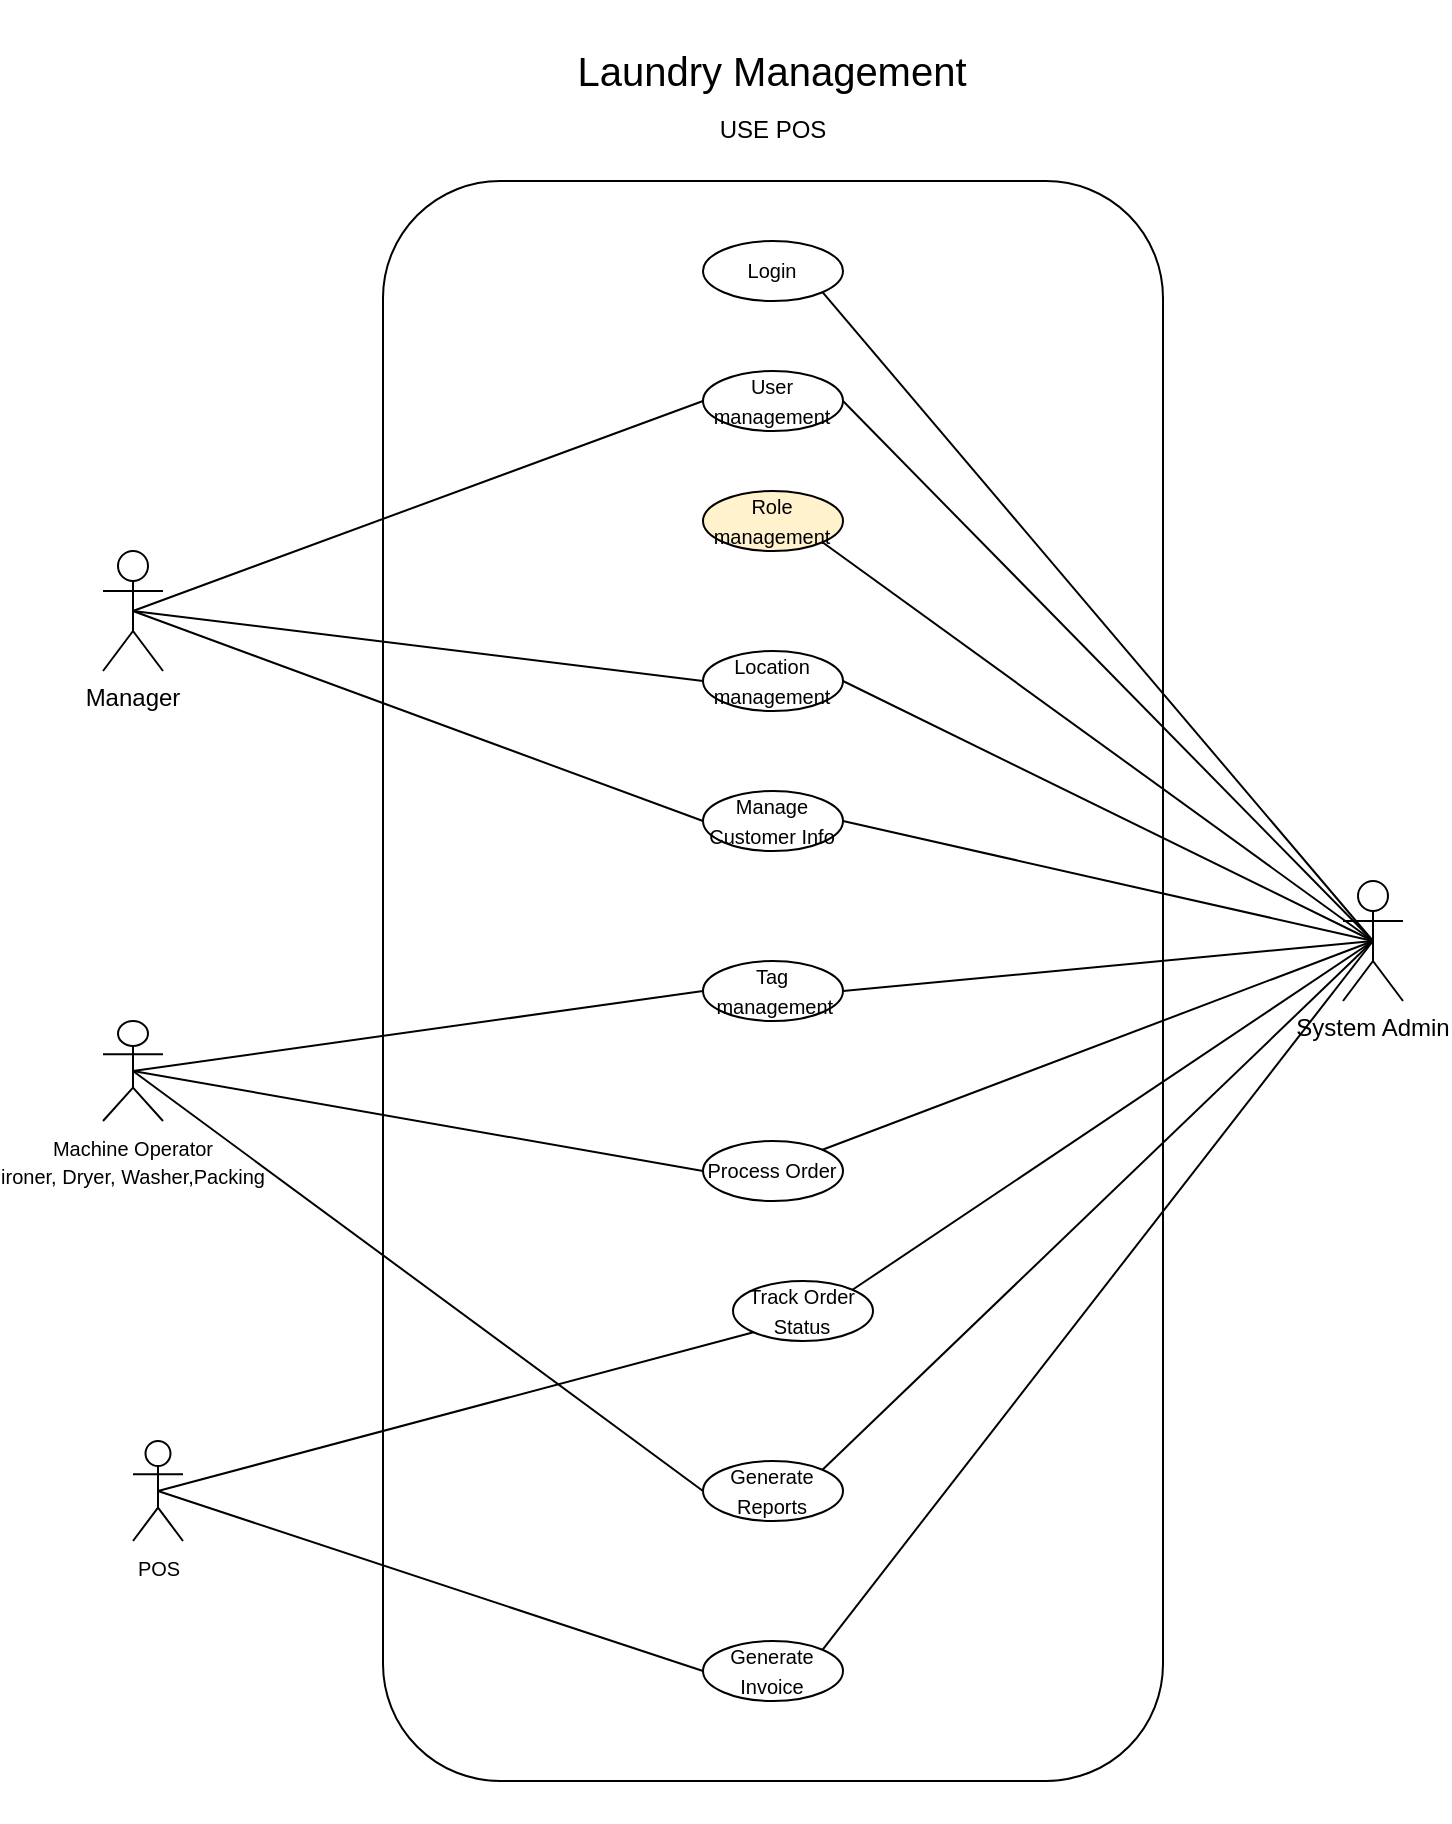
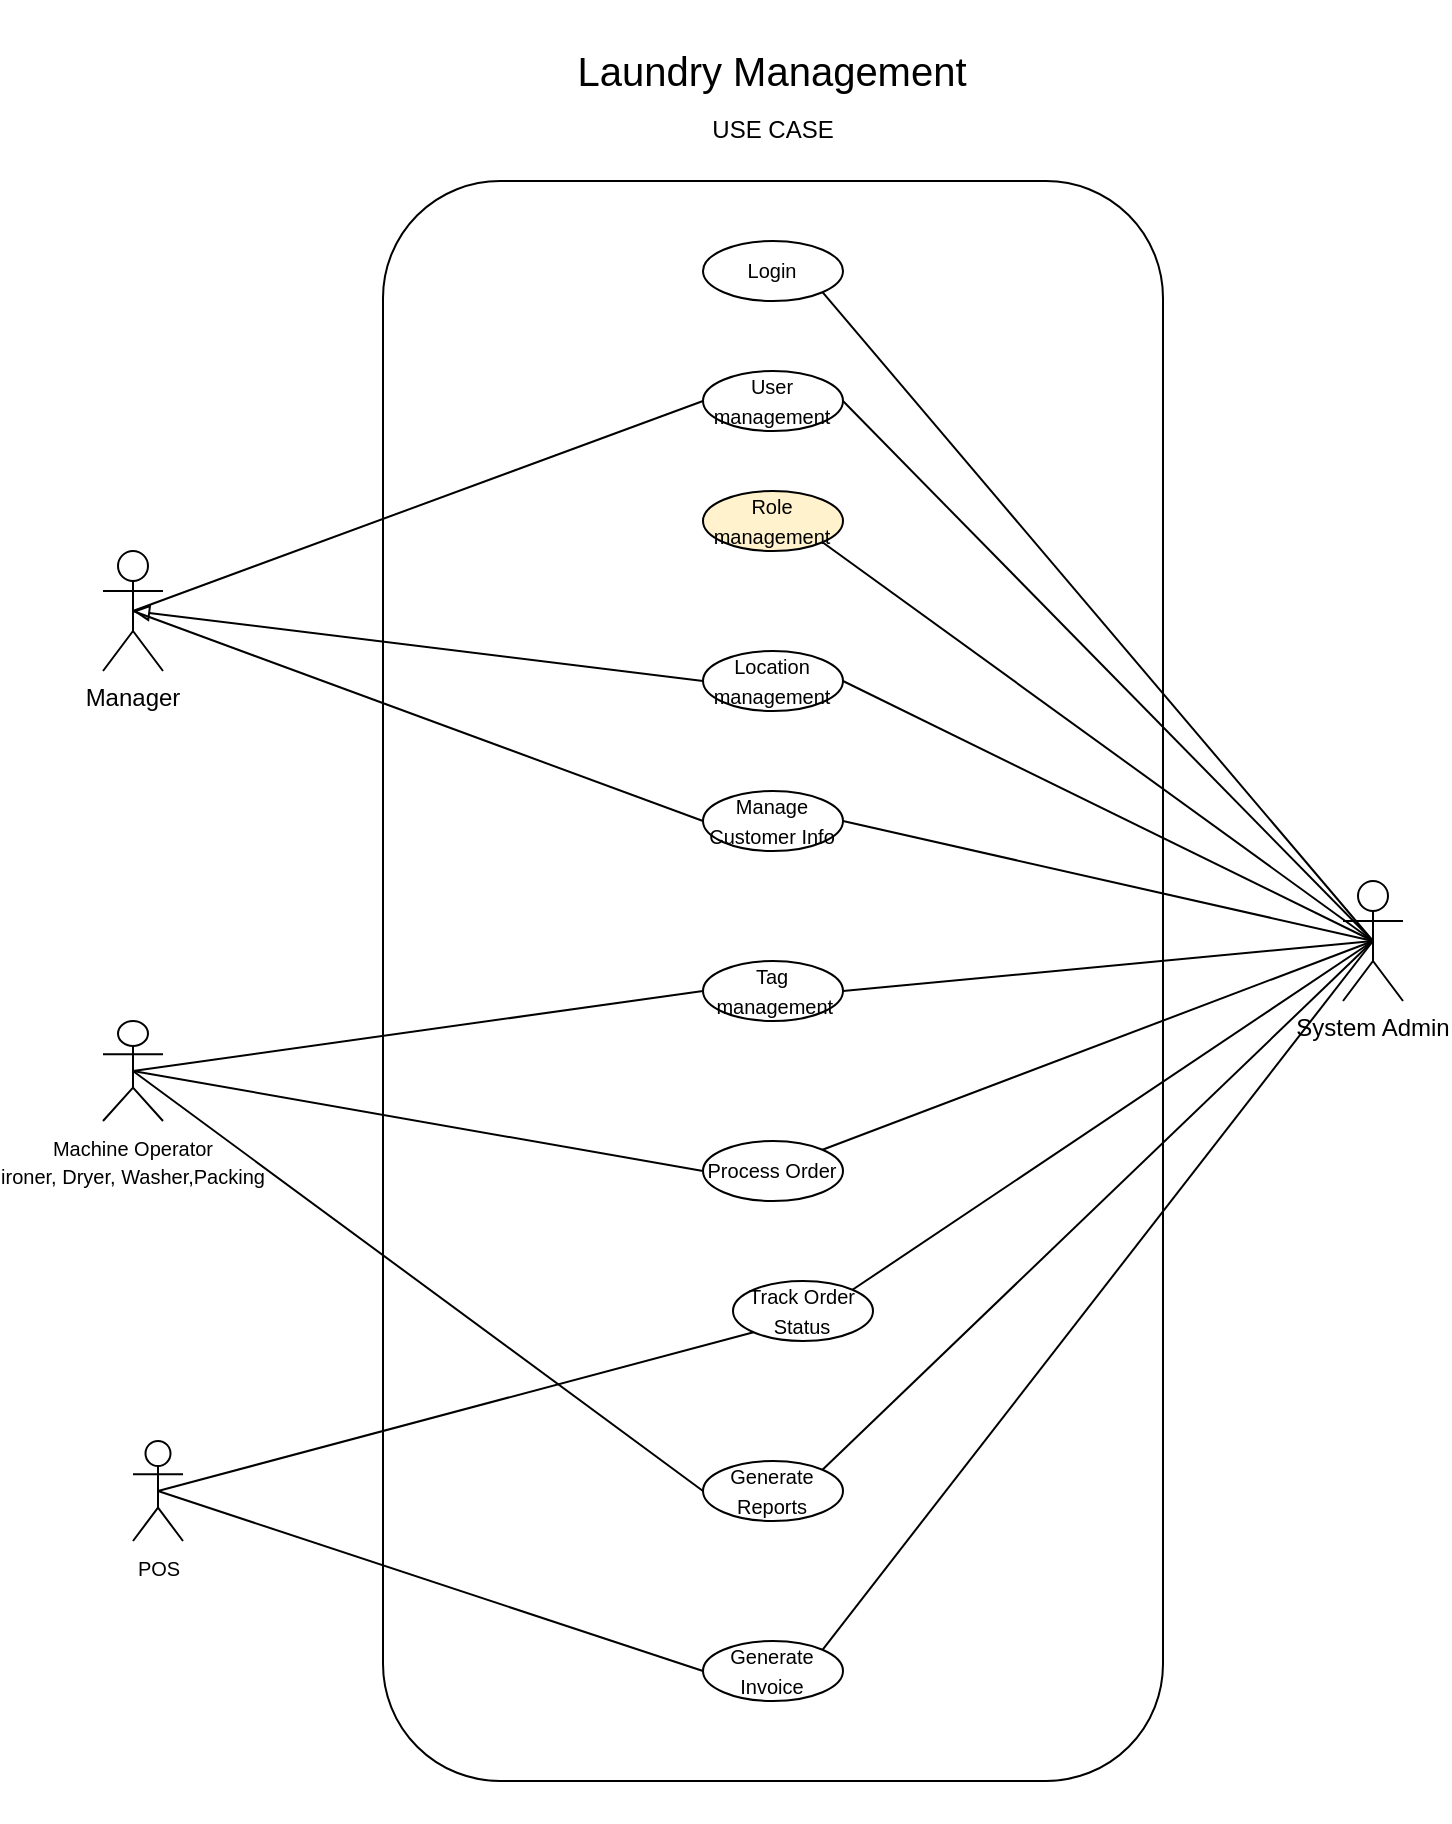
node "USE POS": label "USE POS" -> "USE CASE"
edge "Manager" -- "Location management": arrowhead none -> block
